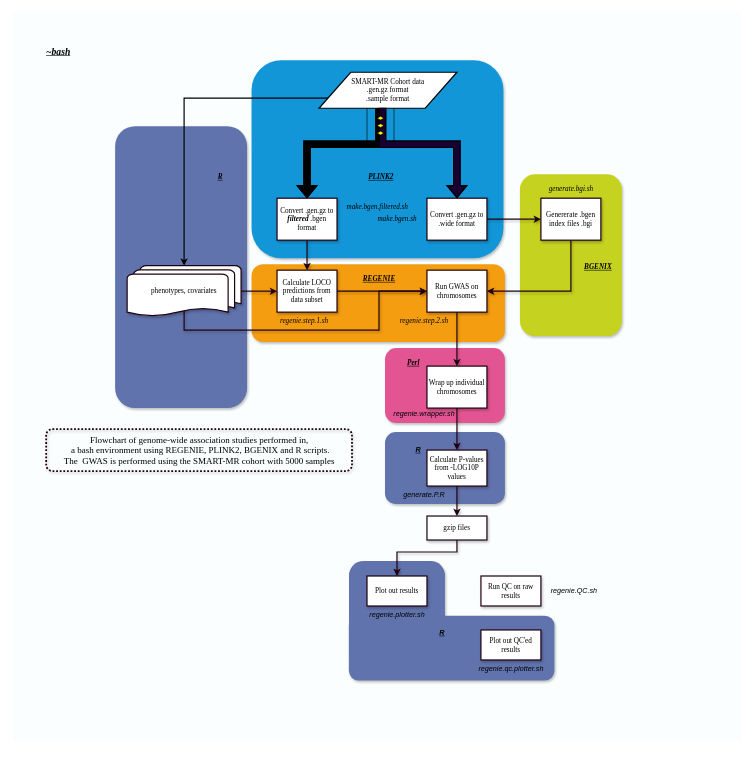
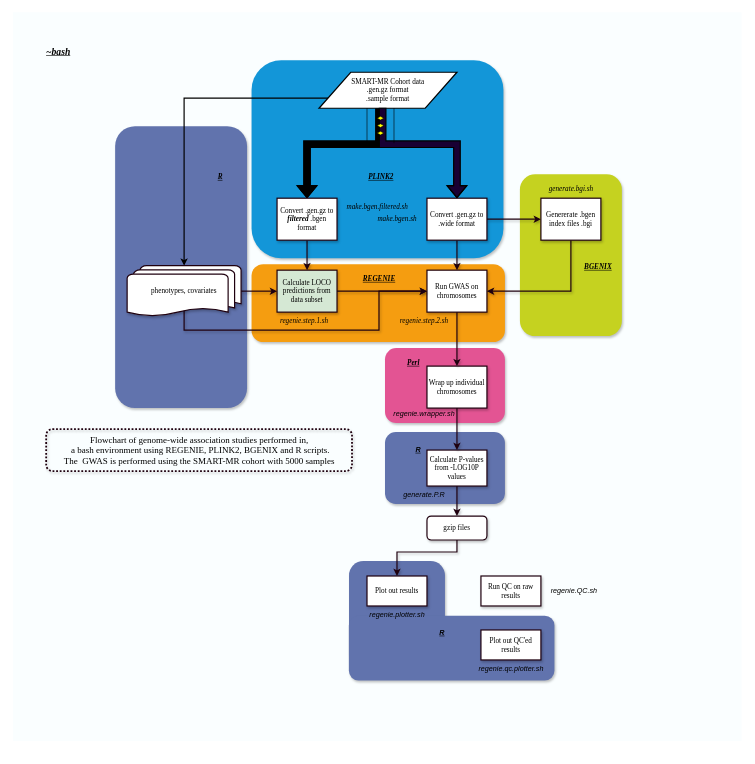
edge "Convert .gen.gz to .wide format" -> "Run GWAS on chromosomes": added
node "Calculate LOCO predictions from data subset": fillcolor #ffffff -> #d5e8d4
node "gzip files": shape rectangle -> rounded rectangle
